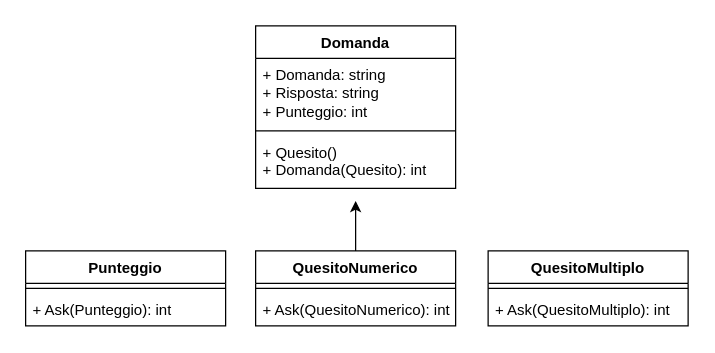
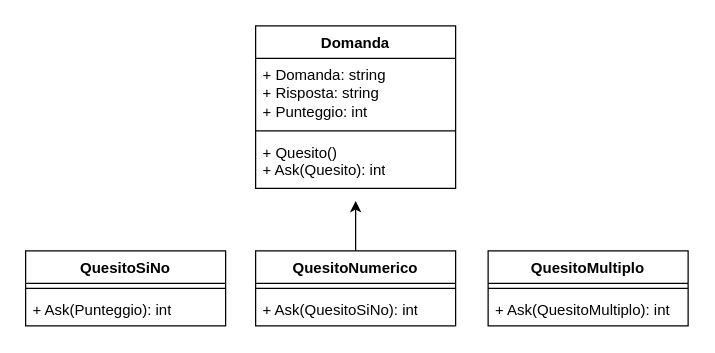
node "+ Quesito() + Domanda(Quesito): int": label "+ Quesito() + Domanda(Quesito): int" -> "+ Quesito() + Ask(Quesito): int"
node "Punteggio": label "Punteggio" -> "QuesitoSiNo"
node "+ Ask(QuesitoNumerico): int": label "+ Ask(QuesitoNumerico): int" -> "+ Ask(QuesitoSiNo): int"
